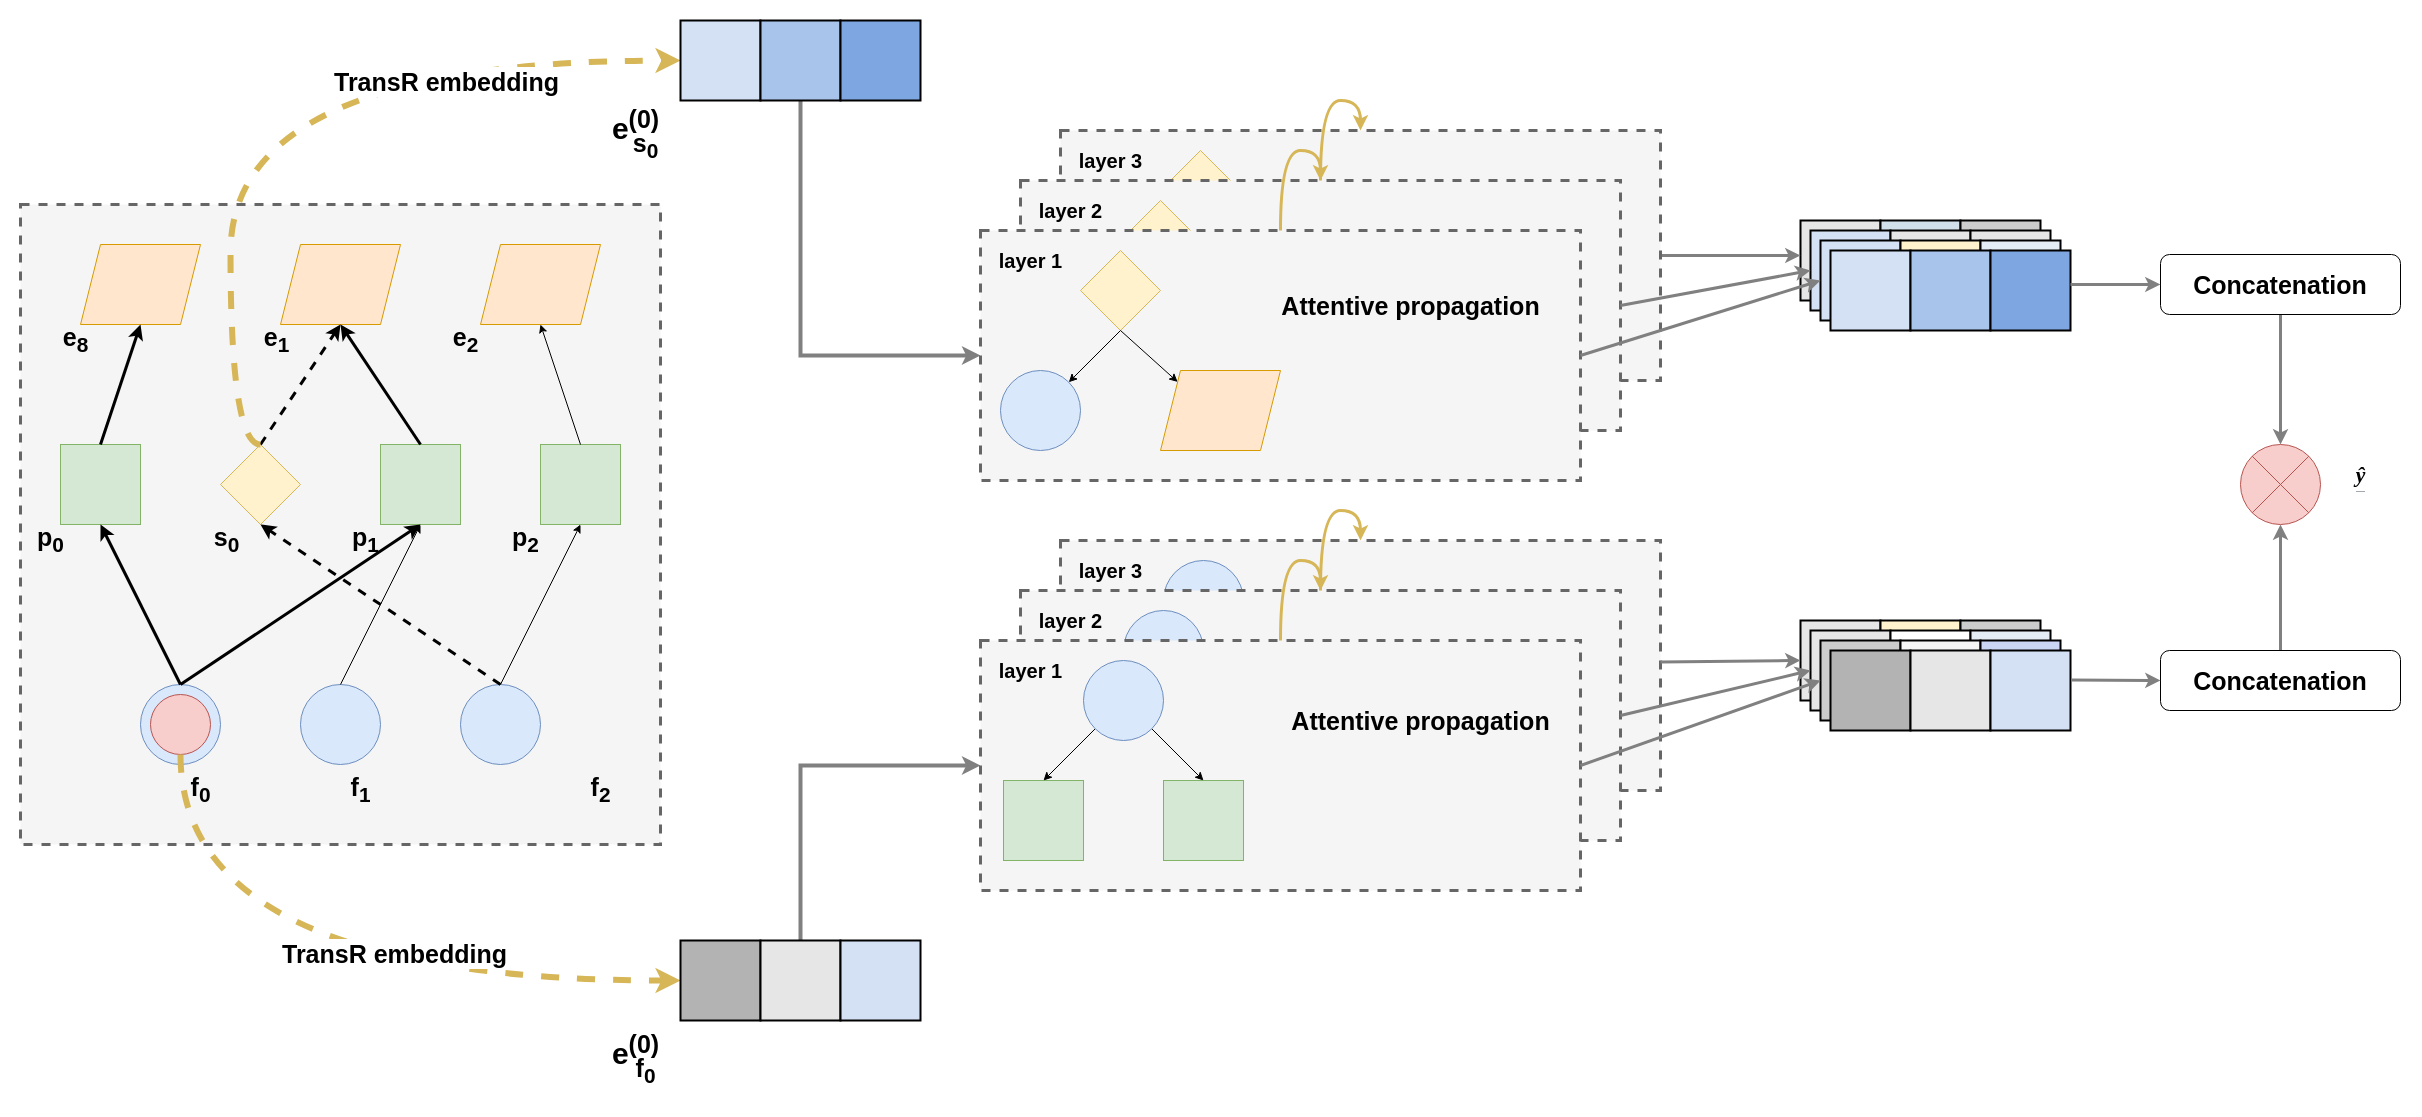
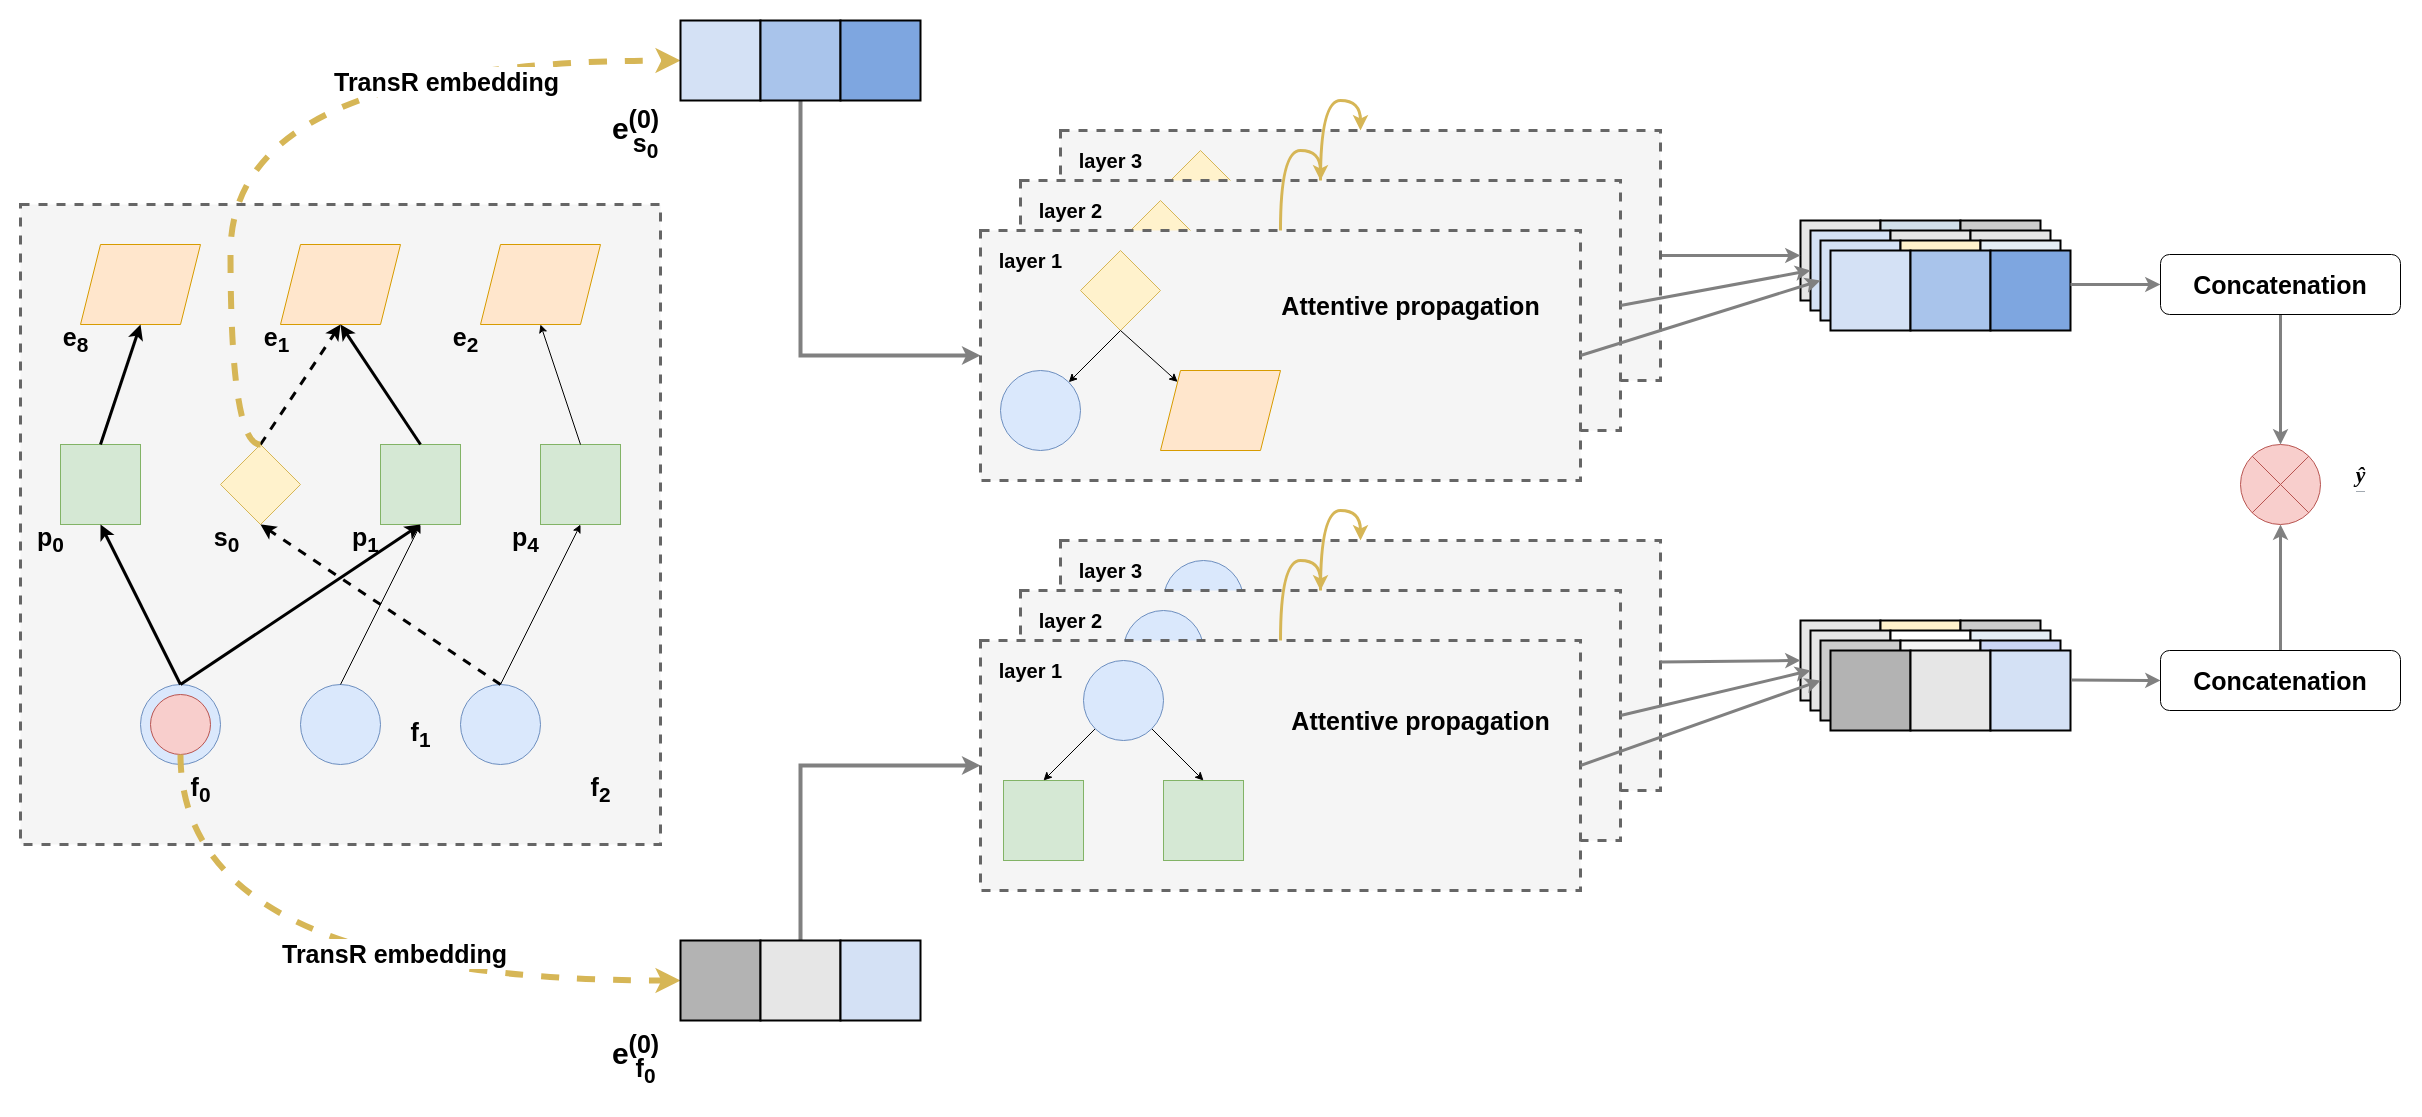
node "p2": label "p2" -> "p4"
node "f1": moved (361, 790) -> (421, 735)
